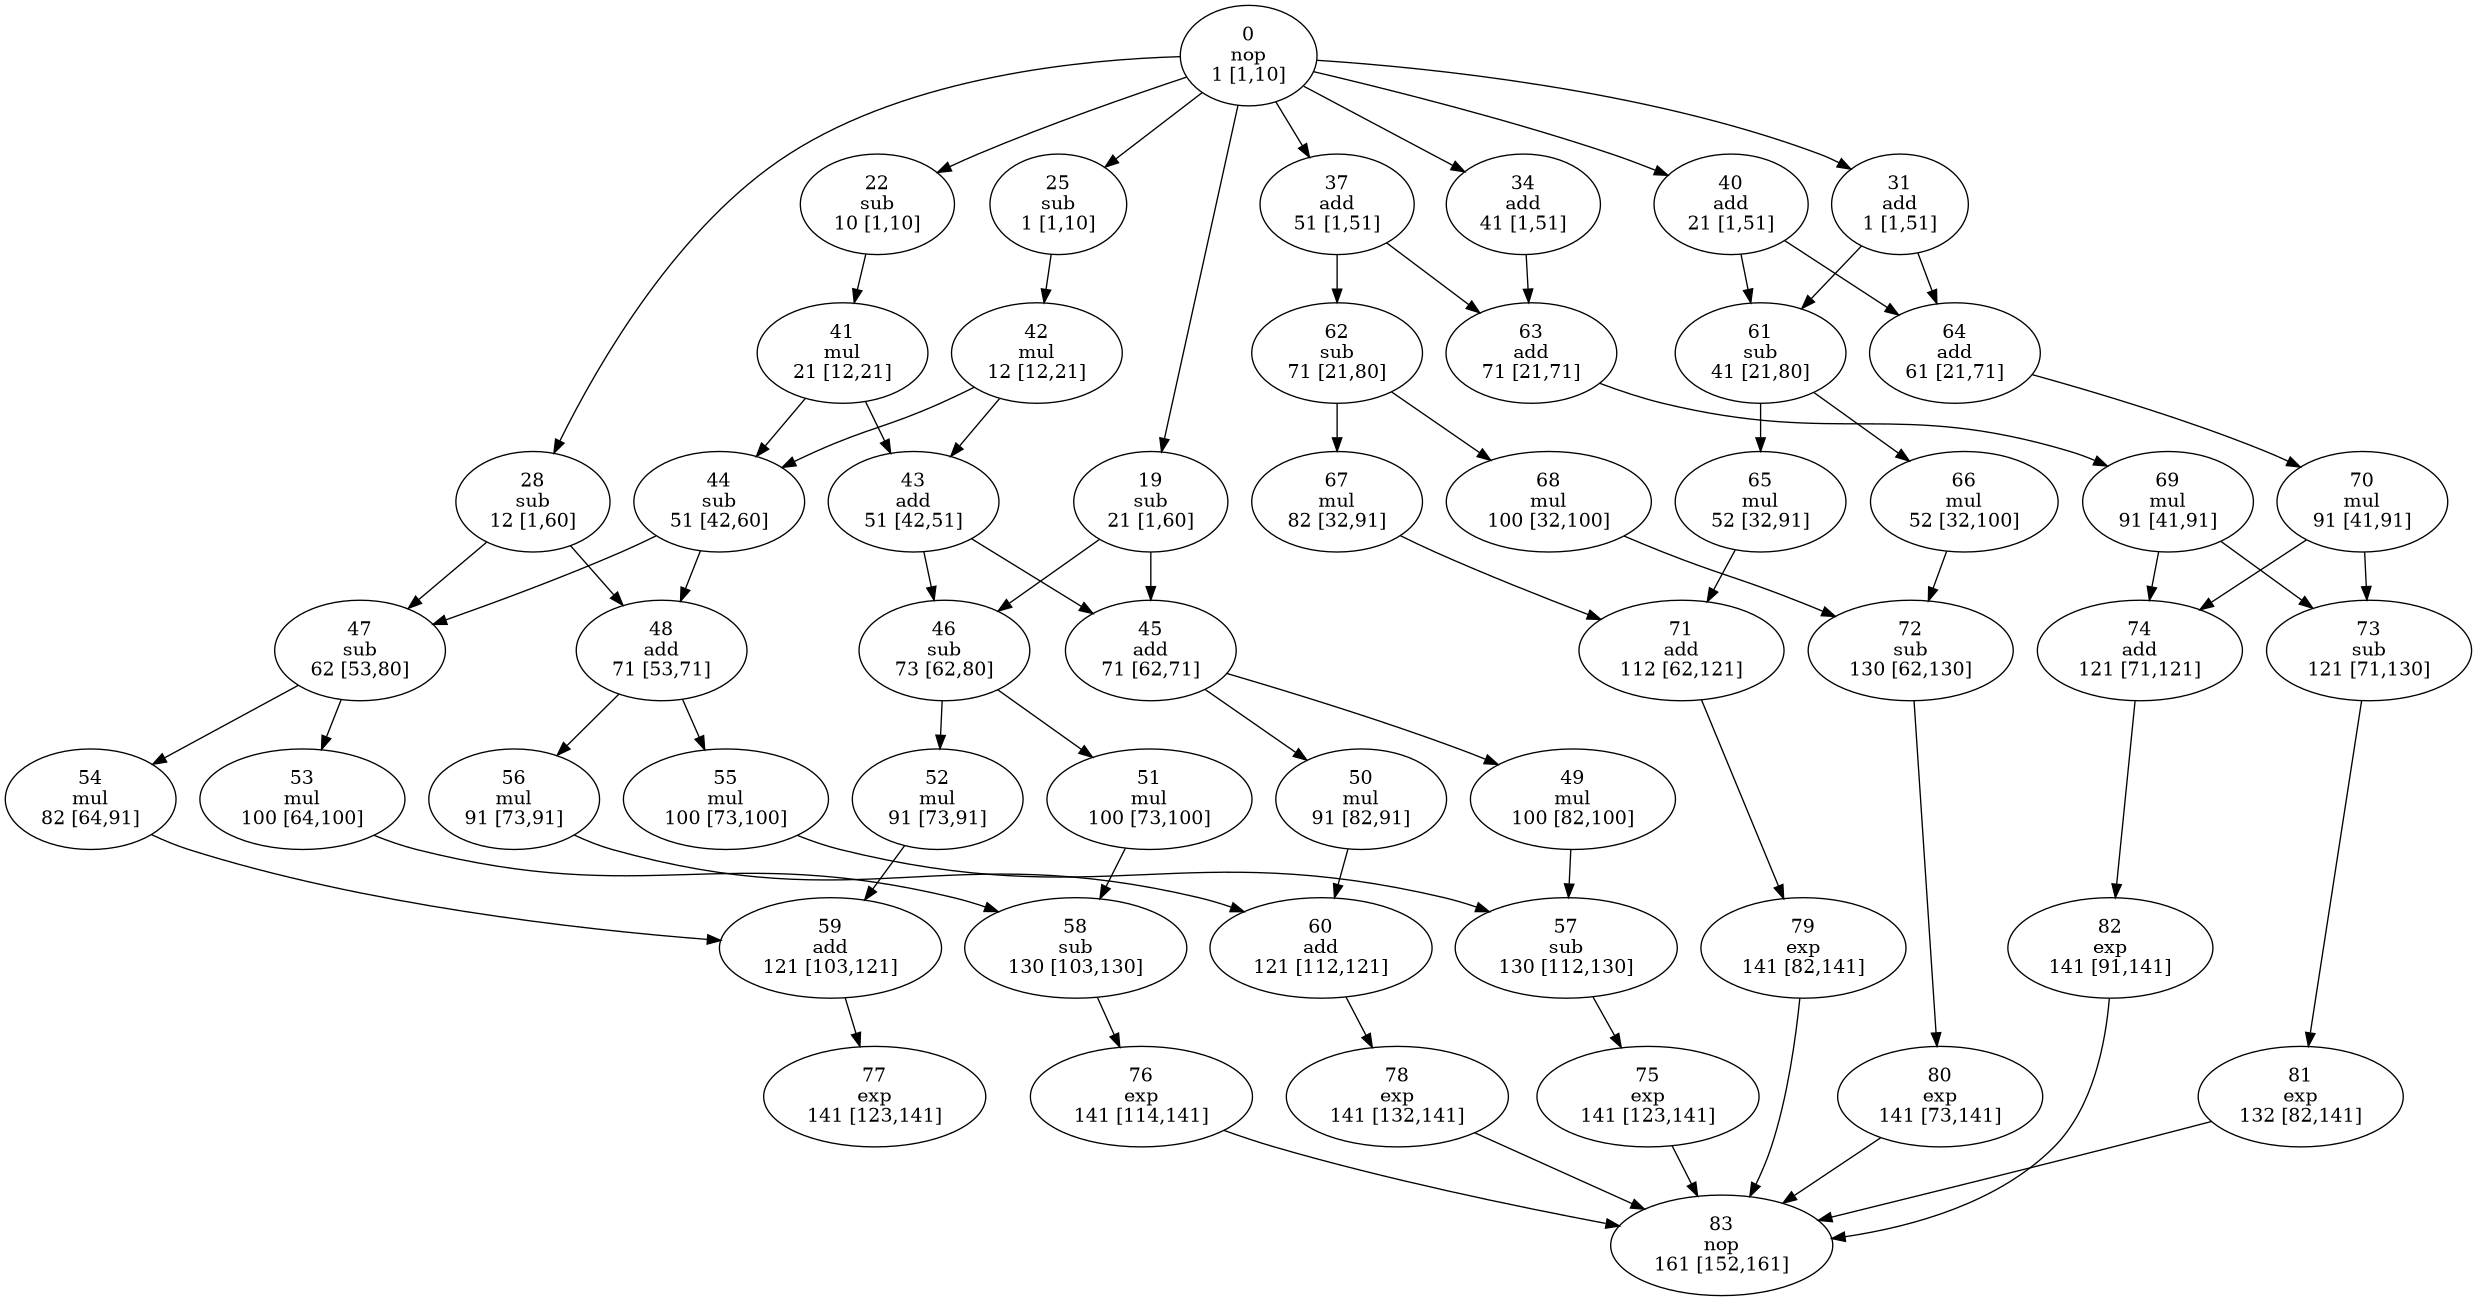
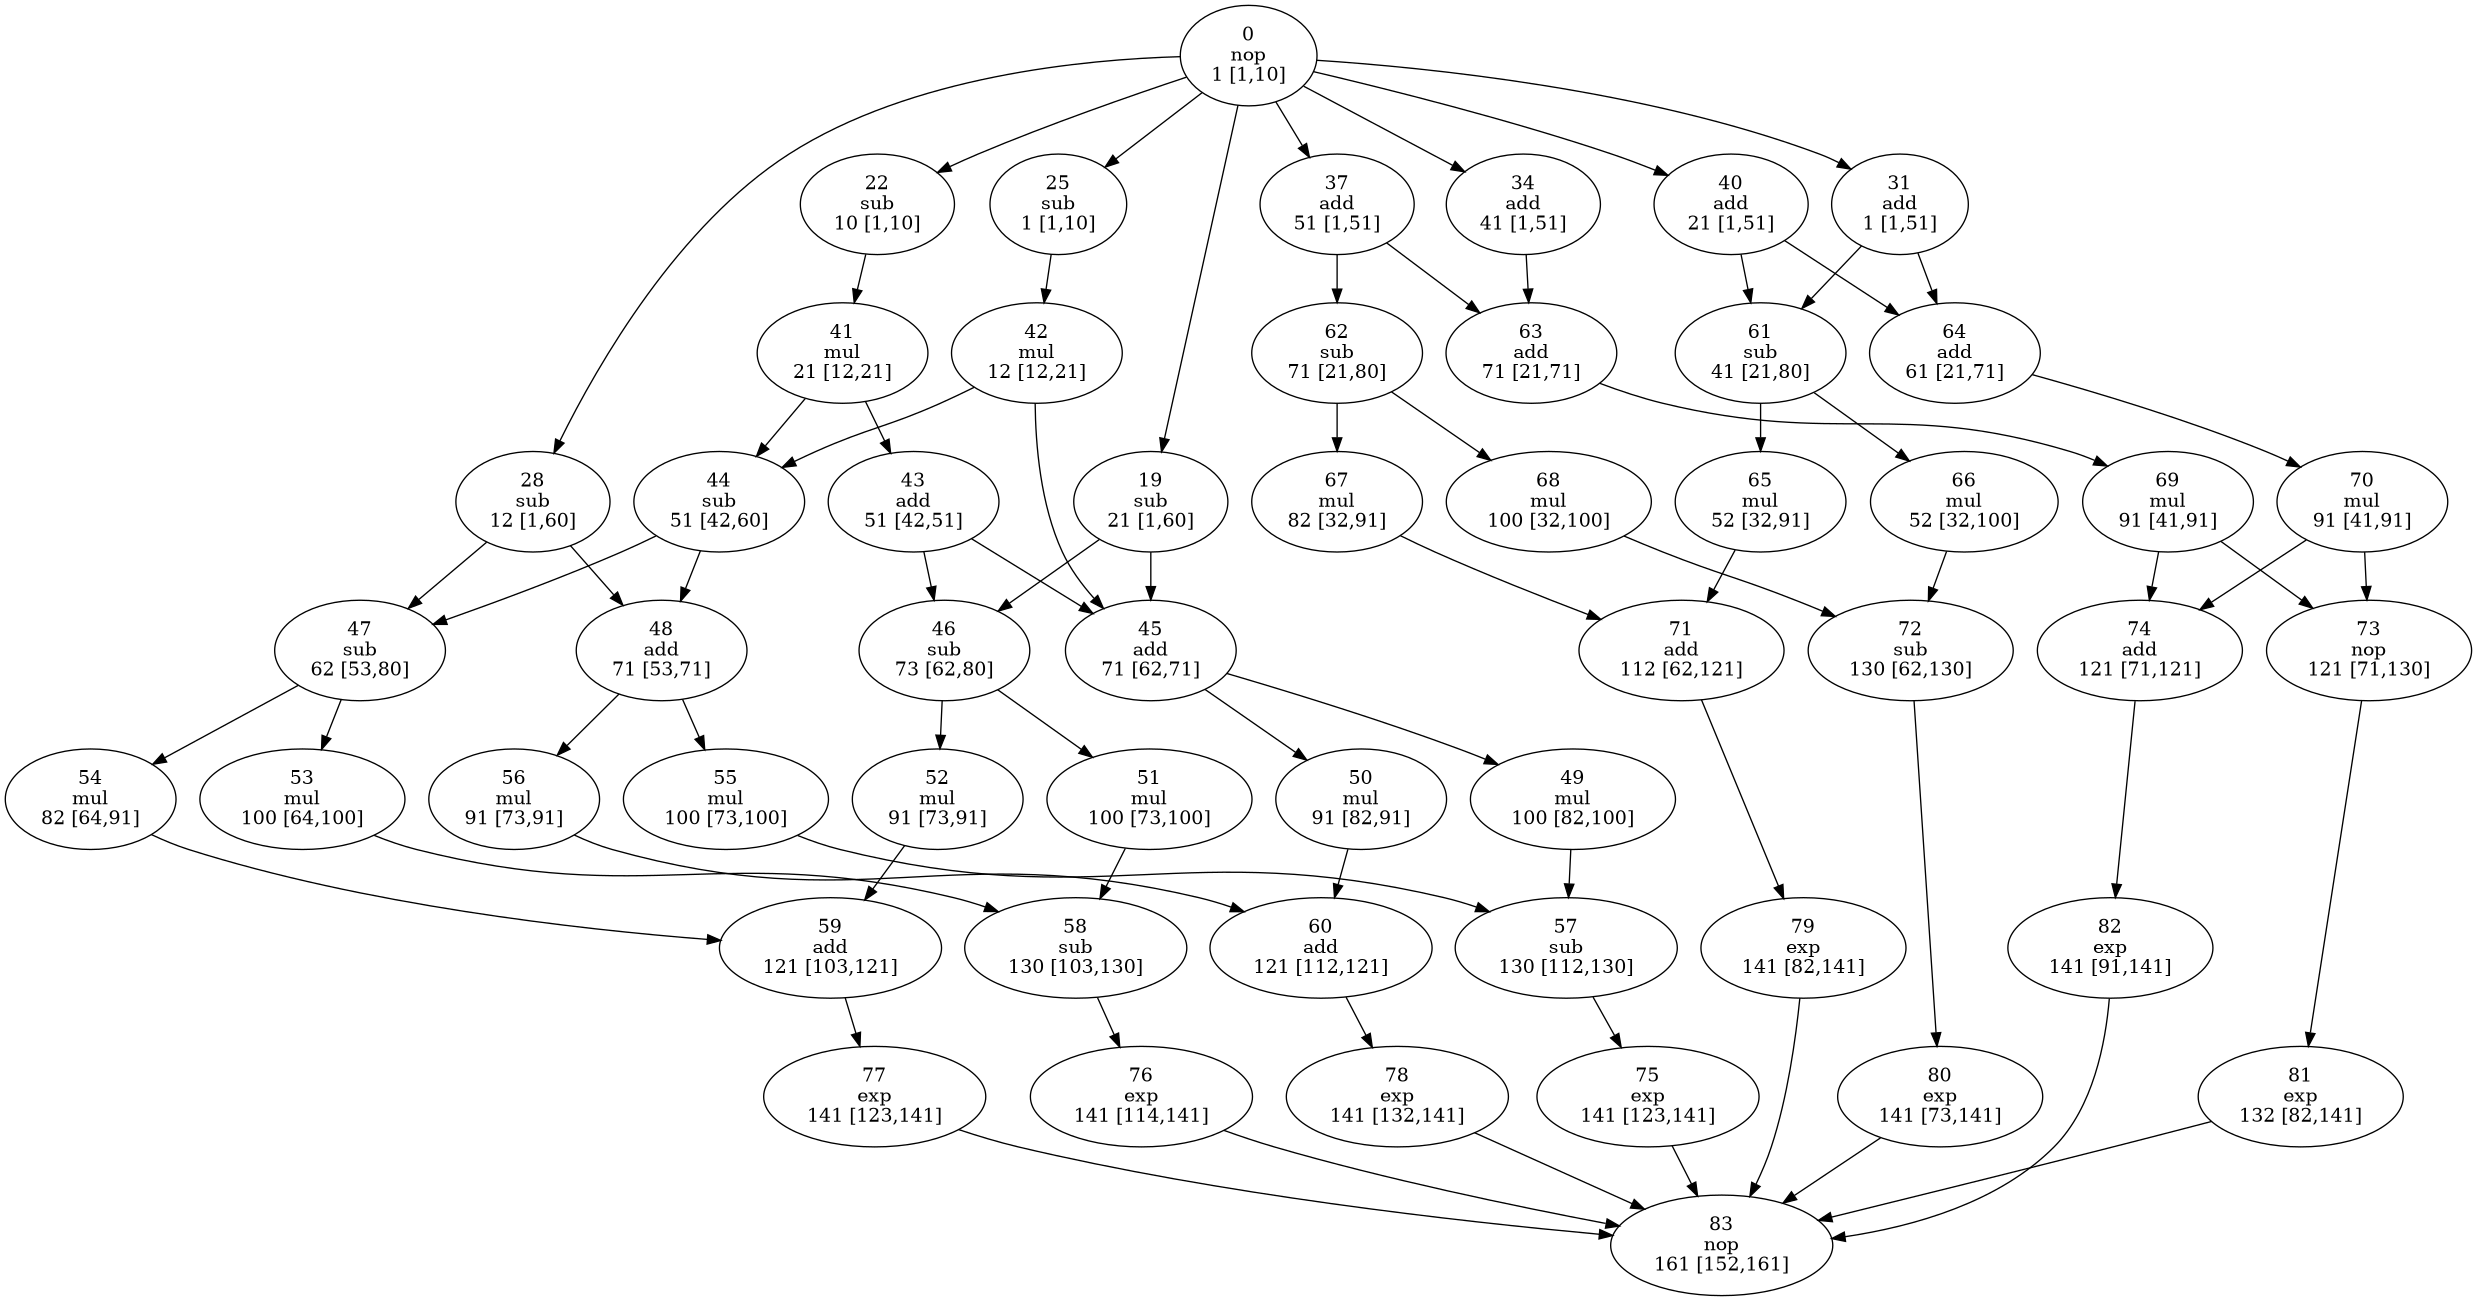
edge "42 mul 12 [12,21]" -> "43 add 51 [42,51]": now "42 mul 12 [12,21]" -> "45 add 71 [62,71]"
node "73 sub 121 [71,130]": label "73 sub 121 [71,130]" -> "73 nop 121 [71,130]"
edge "77 exp 141 [123,141]" -> "83 nop 161 [152,161]": added
